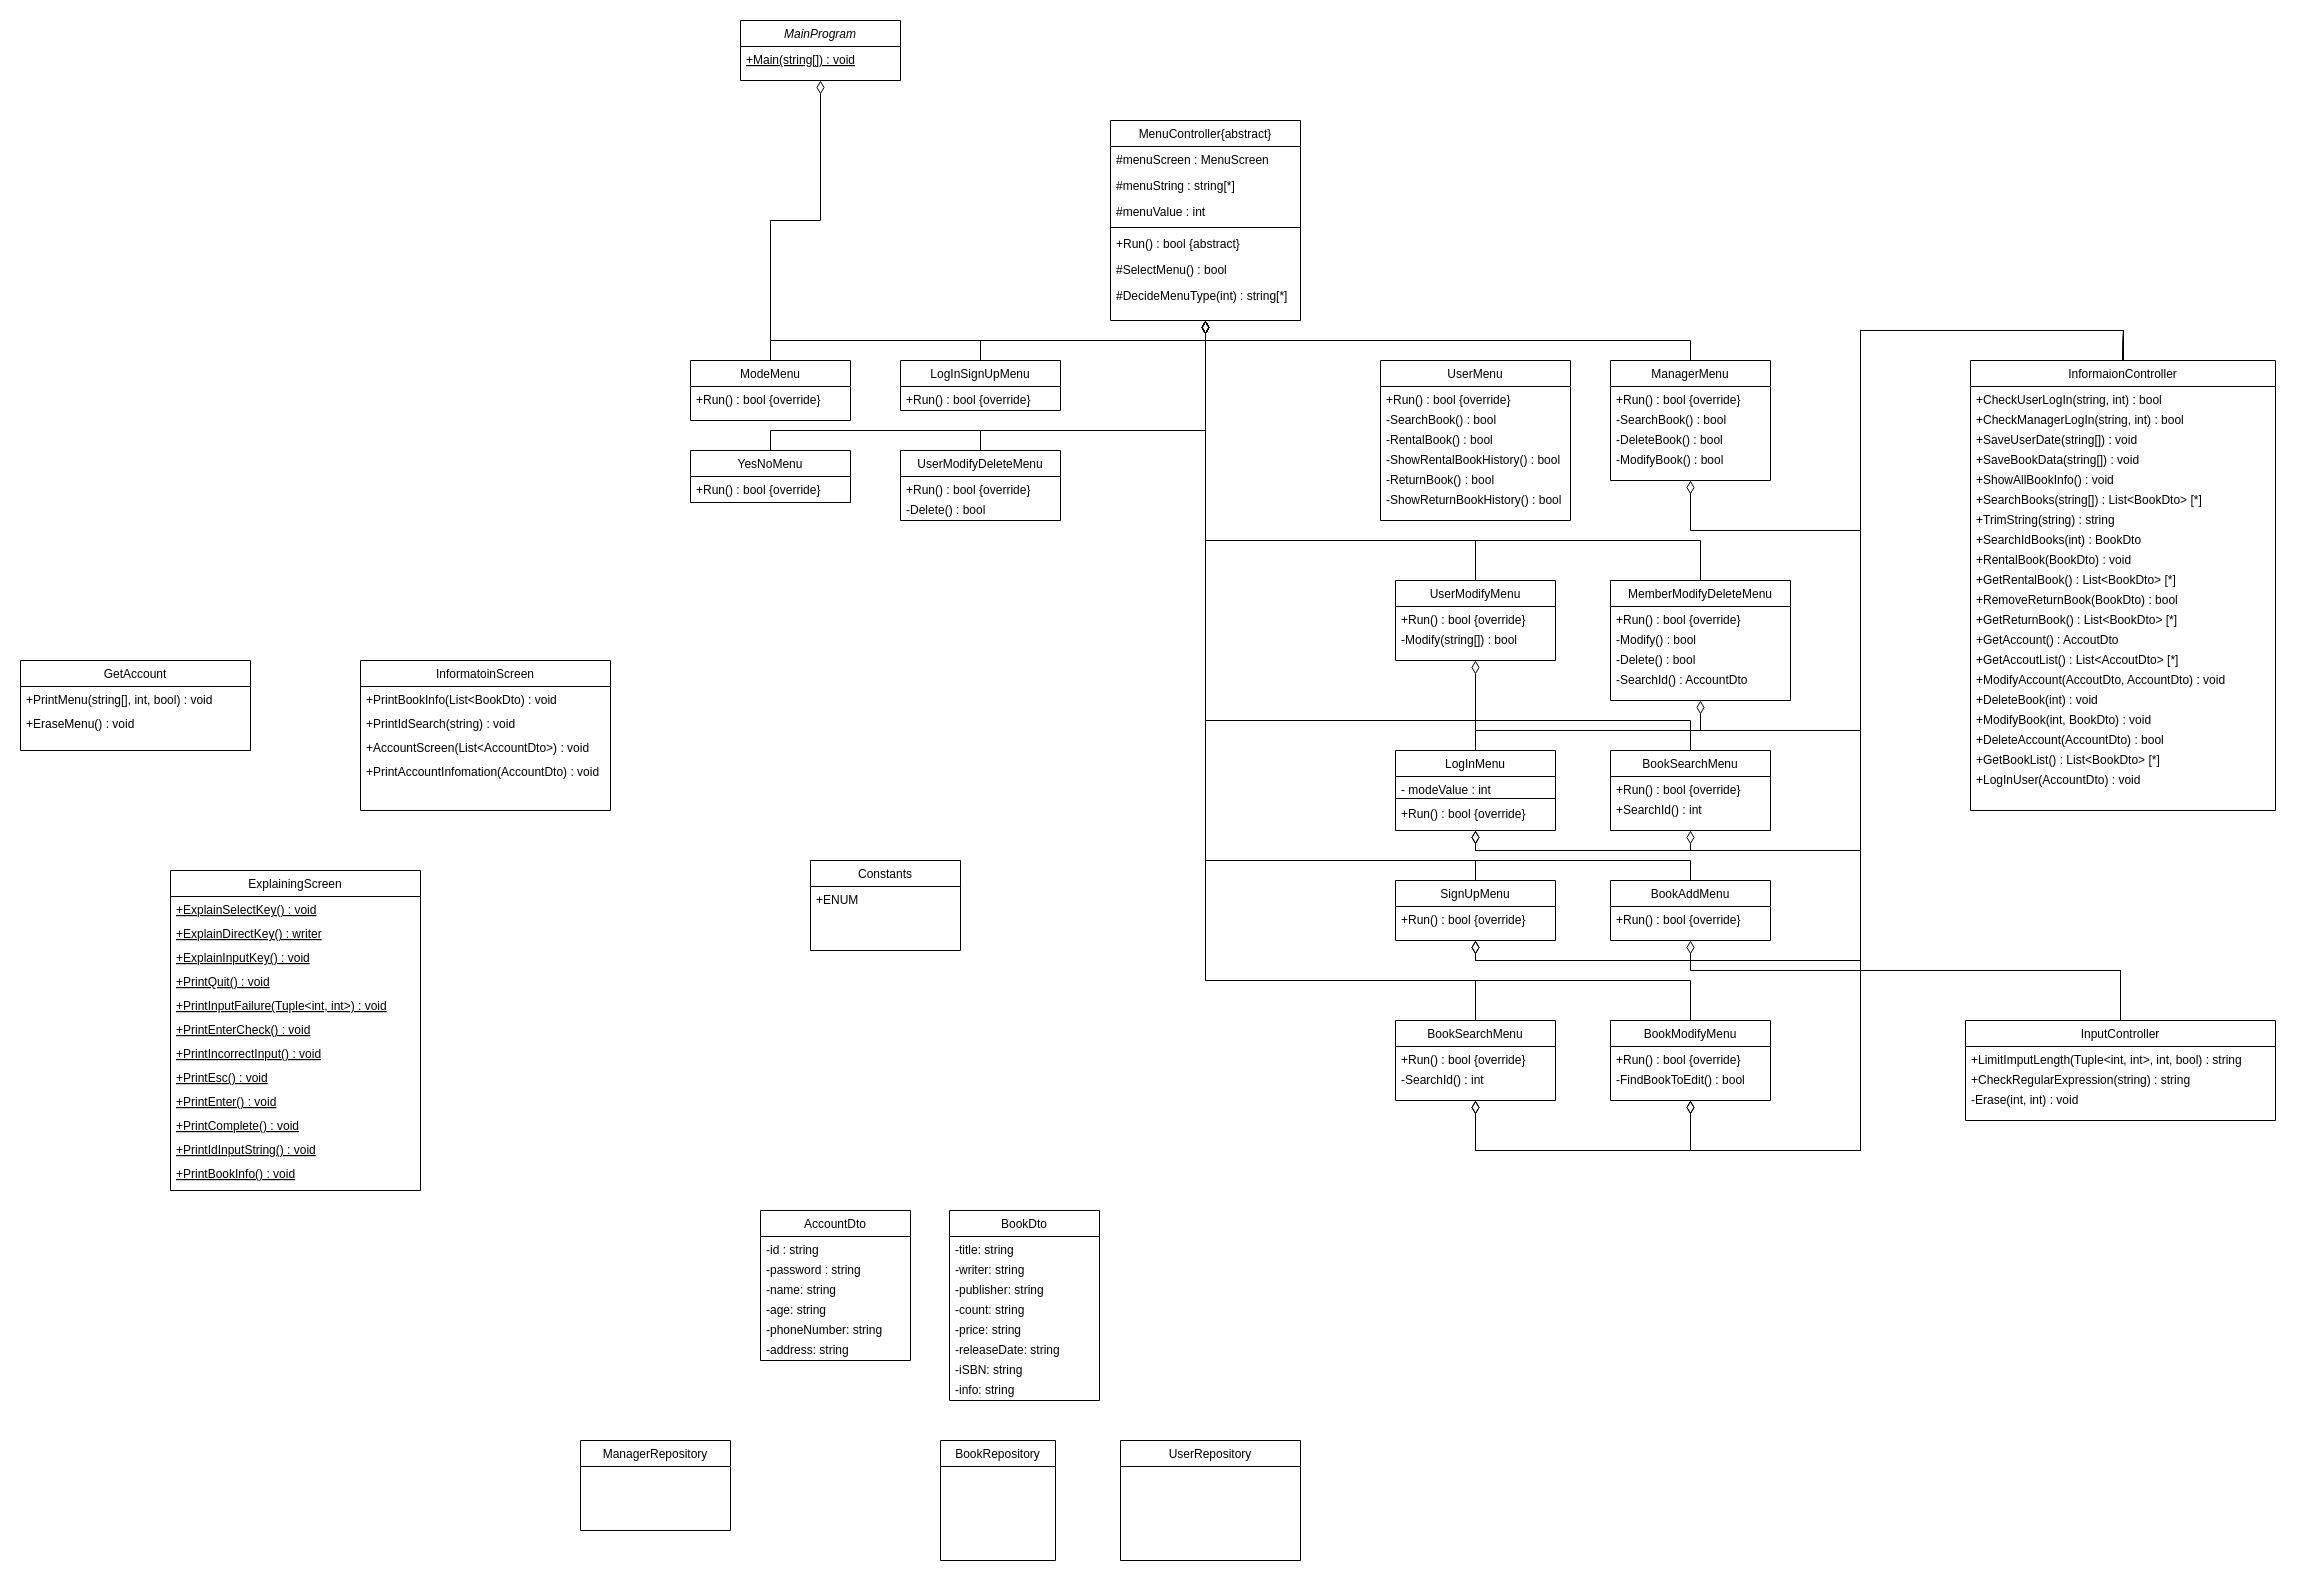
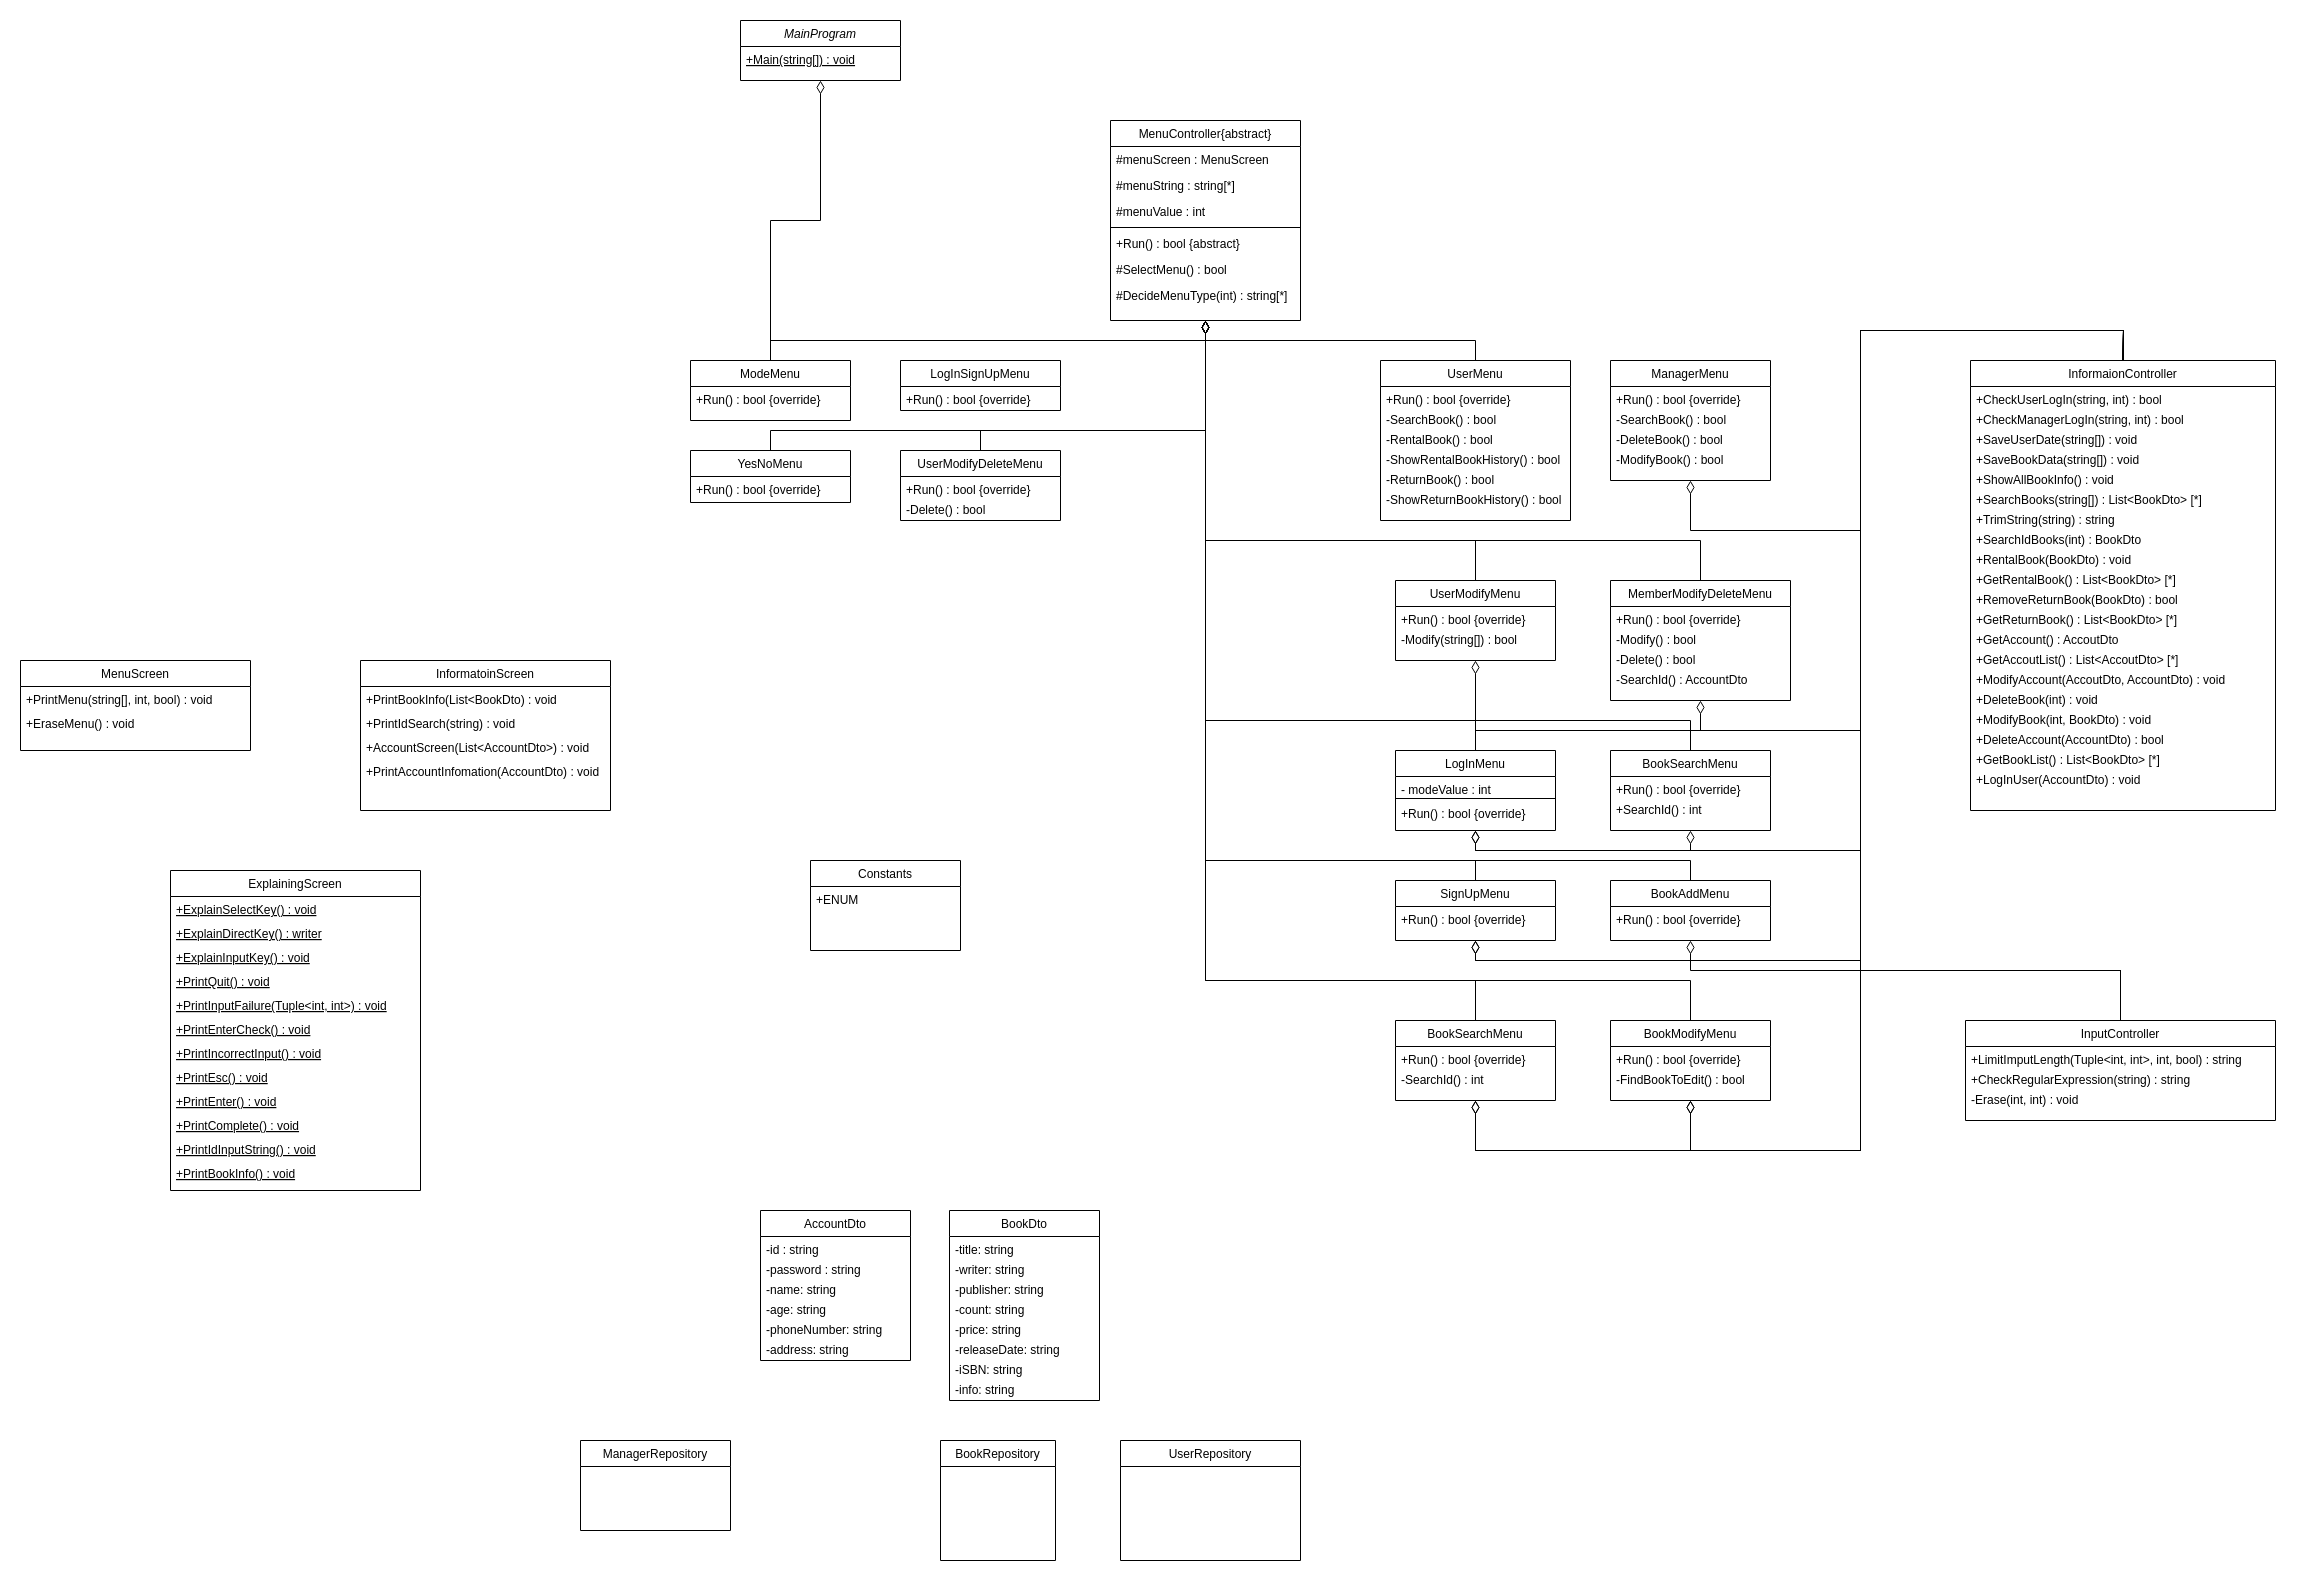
edge "ManagerMenu" -> "MenuController{abstract}": removed
edge "LogInSignUpMenu" -> "MenuController{abstract}": removed
edge "UserMenu" -> "MenuController{abstract}": added
node "GetAccount": label "GetAccount" -> "MenuScreen"
